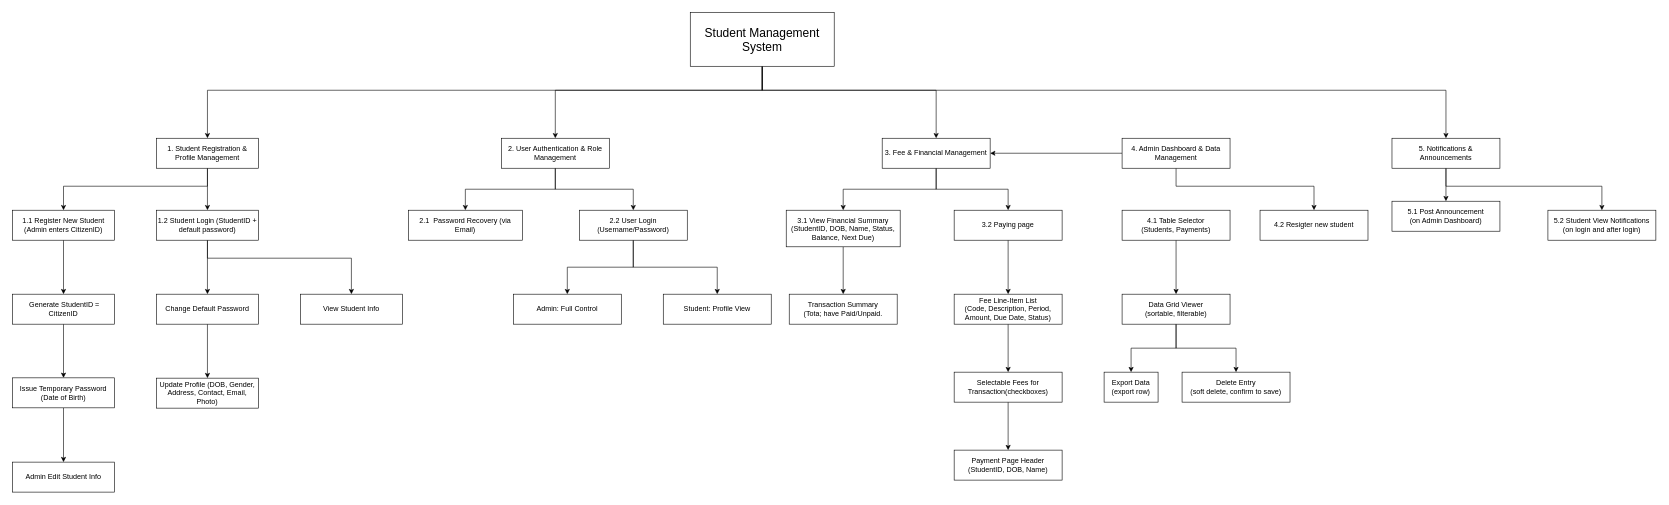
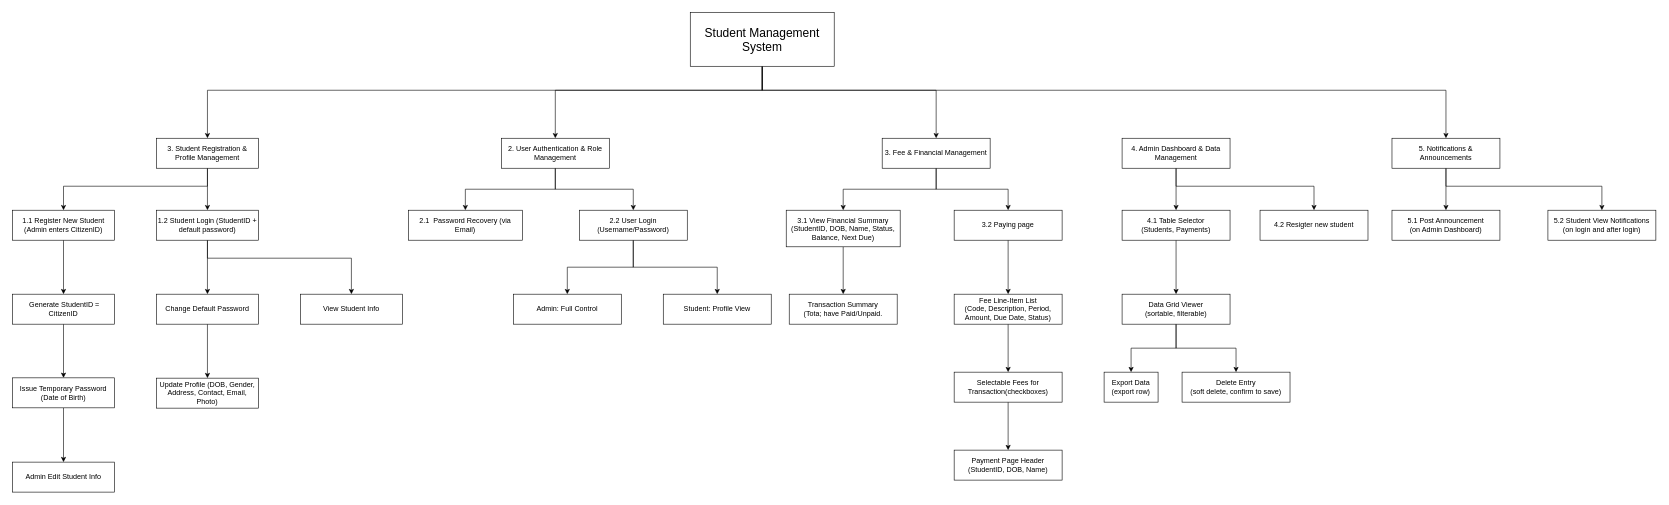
node "1. Student Registration & Profile Management": label "1. Student Registration & Profile Management" -> "3. Student Registration & Profile Management"
edge "4. Admin Dashboard & Data Management" -> "3. Fee & Financial Management": now "4. Admin Dashboard & Data Management" -> "4.1 Table Selector (Students, Payments)"
node "5.1 Post Announcement (on Admin Dashboard)": moved (1446, 216) -> (1446, 225)
